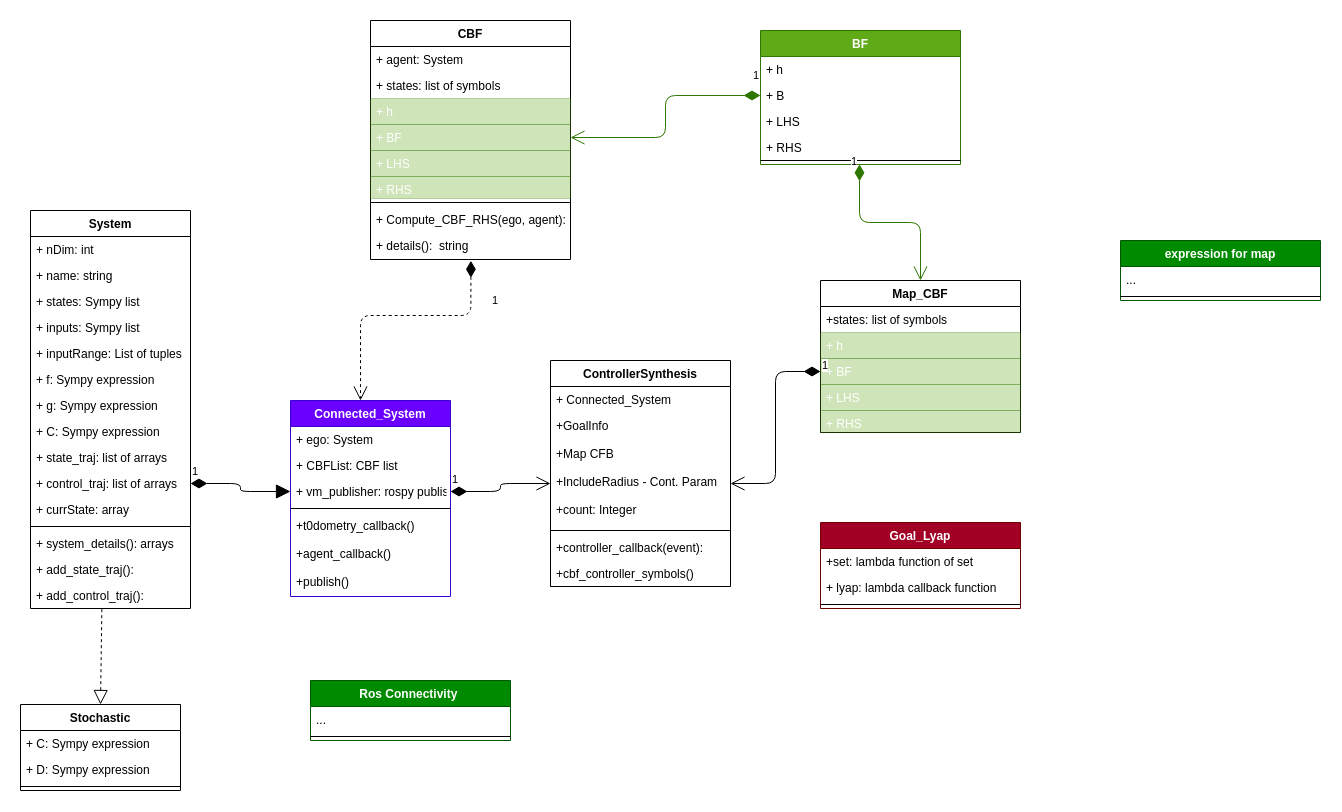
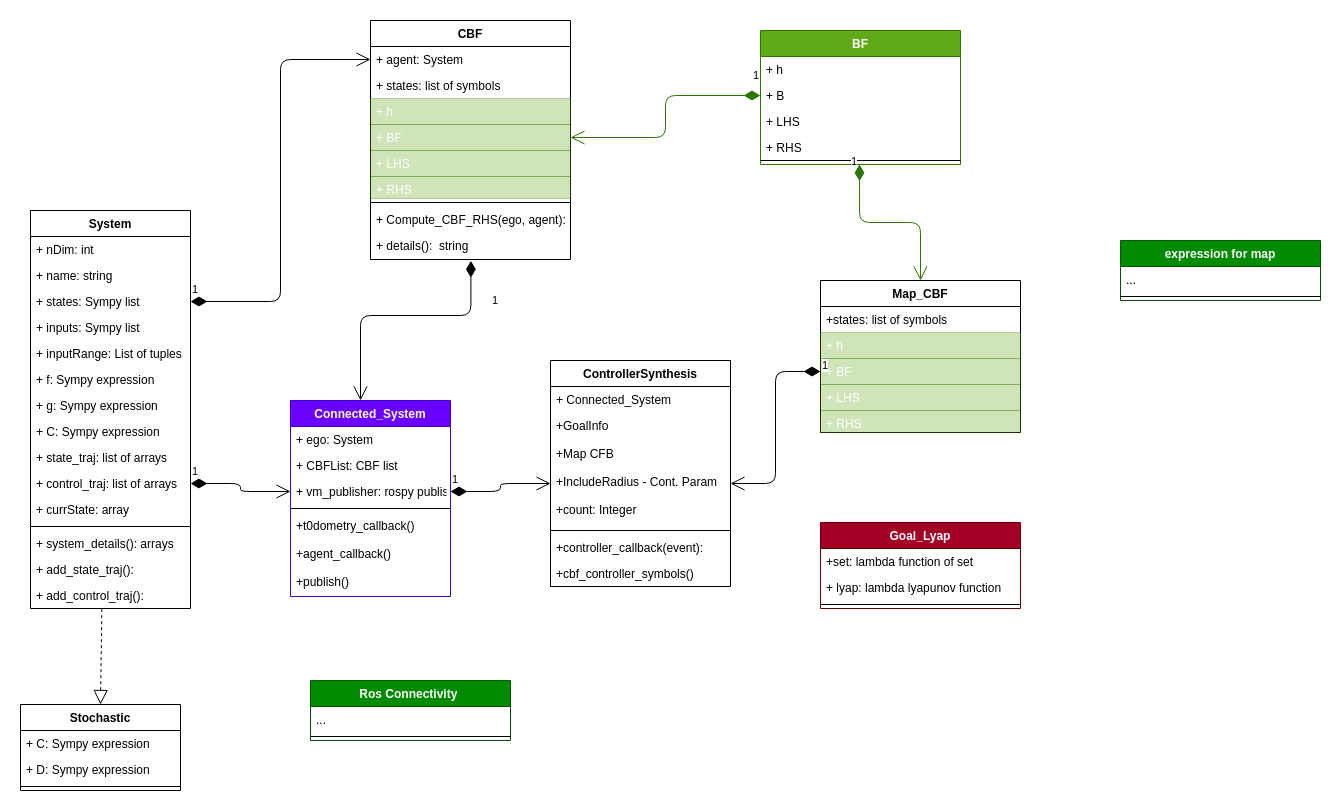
edge "+ agent: System" -- "+ states: Sympy list": added, label "1"
edge "+ details(): string" -- "Connected_System": style dashed -> solid
edge "+ control_traj: list of arrays" -- "+ vm_publisher: rospy publisher": arrowhead block -> open
node "+ lyap: lambda callback function": label "+ lyap: lambda callback function" -> "+ lyap: lambda lyapunov function"
